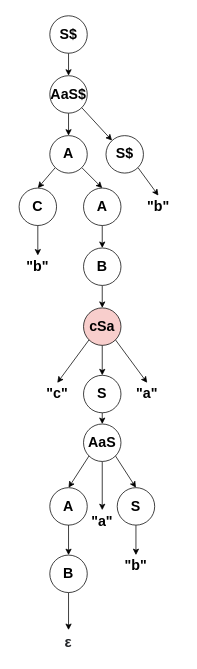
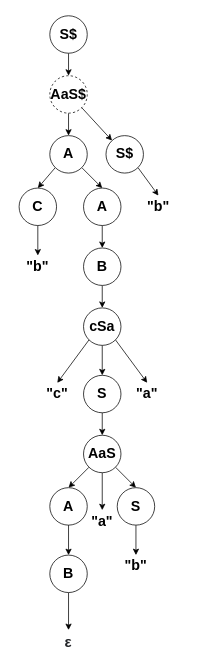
node "AaS$": style solid -> dashed
node "cSa": fillcolor #f8cecc -> #ffffff
node "AaS": moved (102, 443) -> (102, 454)
